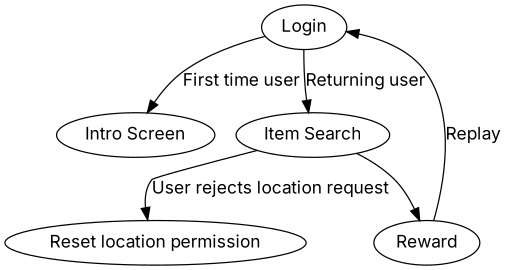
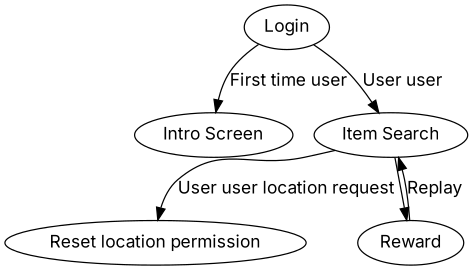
edge "Login" -> "Item Search": label "Returning user" -> "User user"
edge "Reward" -> "Login": now "Reward" -> "Item Search"
edge "Item Search" -> "Reset location permission": label "User rejects location request" -> "User user location request"
